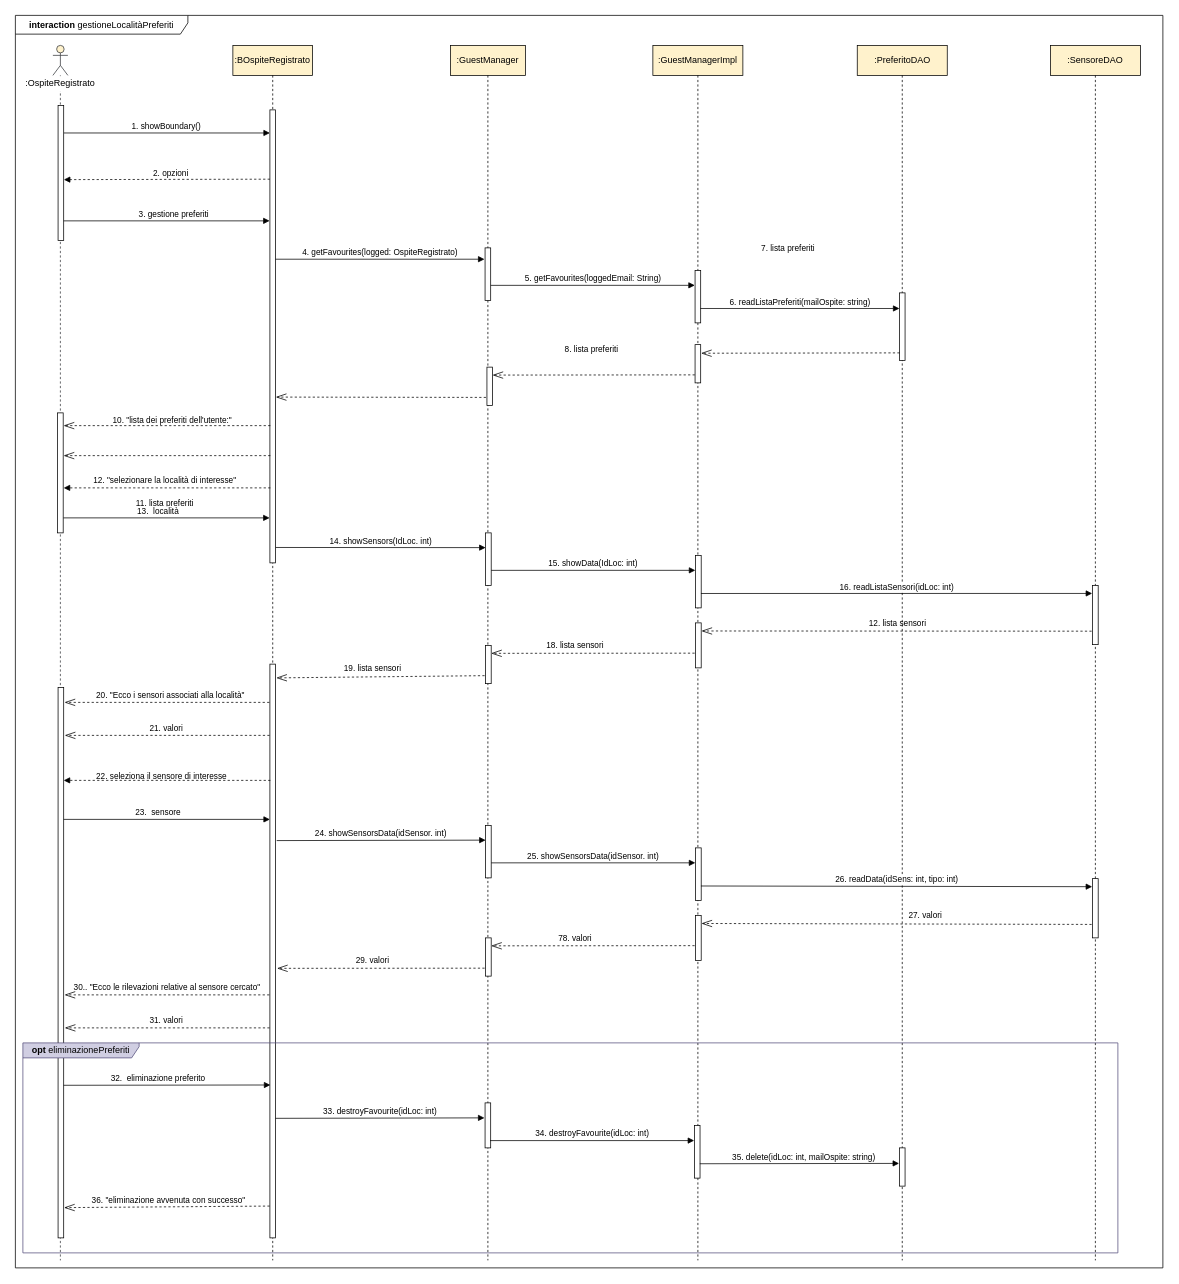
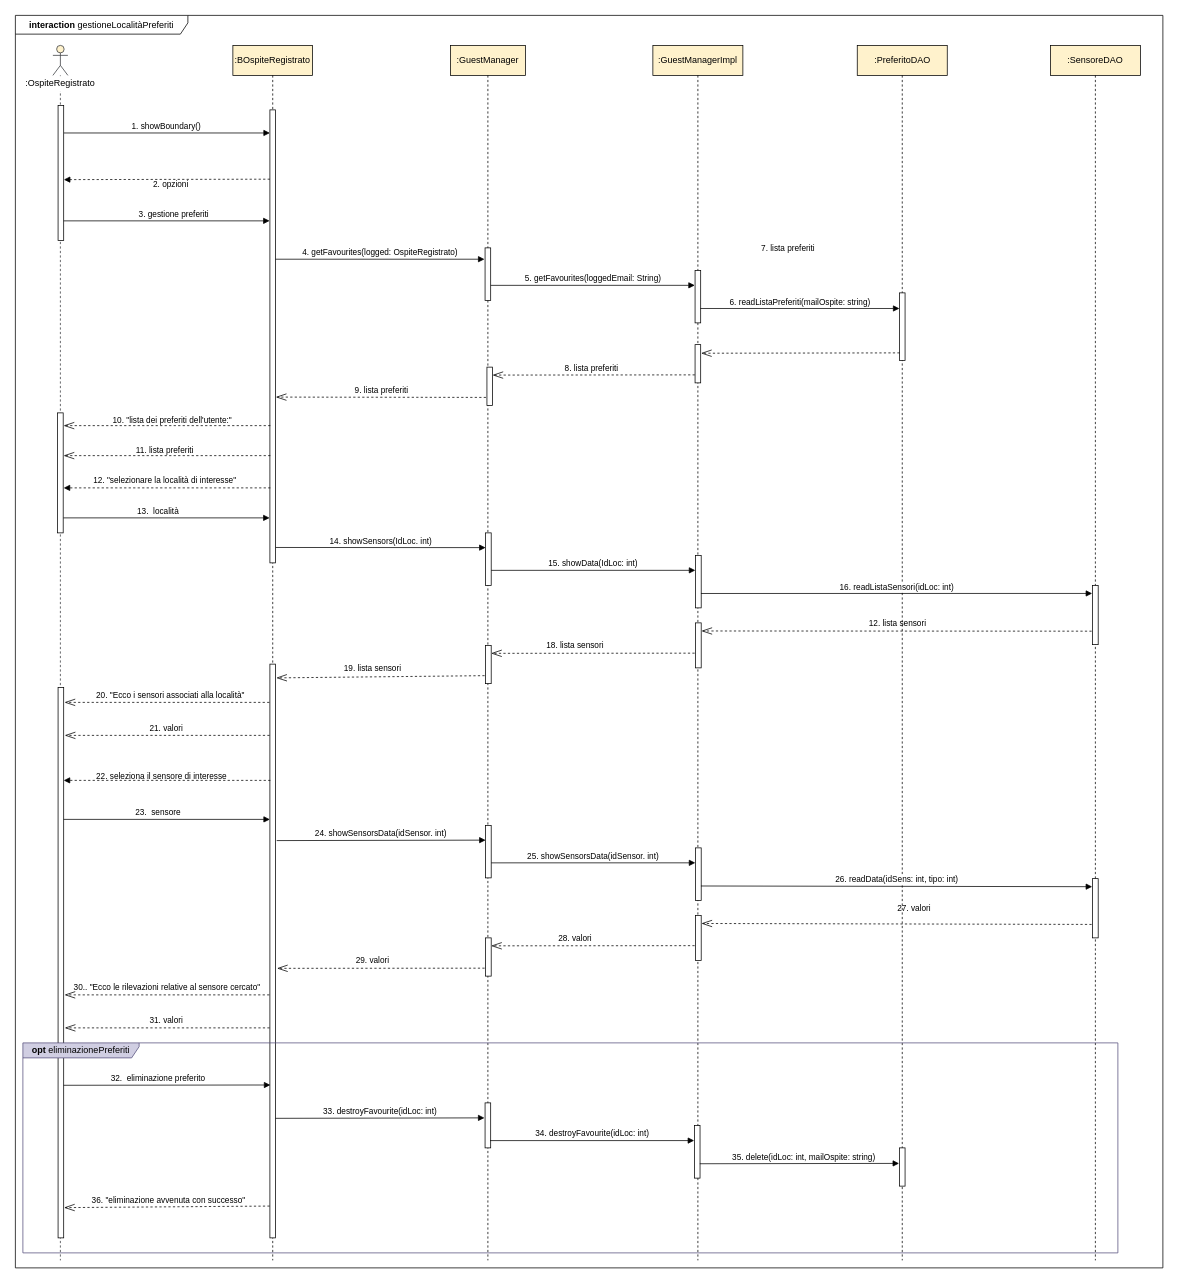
node "2. opzioni": moved (171, 173) -> (171, 184)
node "8. lista preferiti": moved (591, 349) -> (591, 368)
node "9. lista preferiti": added
node "11. lista preferiti": moved (165, 503) -> (165, 450)
node "27. valori": moved (925, 915) -> (914, 908)
node "78. valori": label "78. valori" -> "28. valori"
